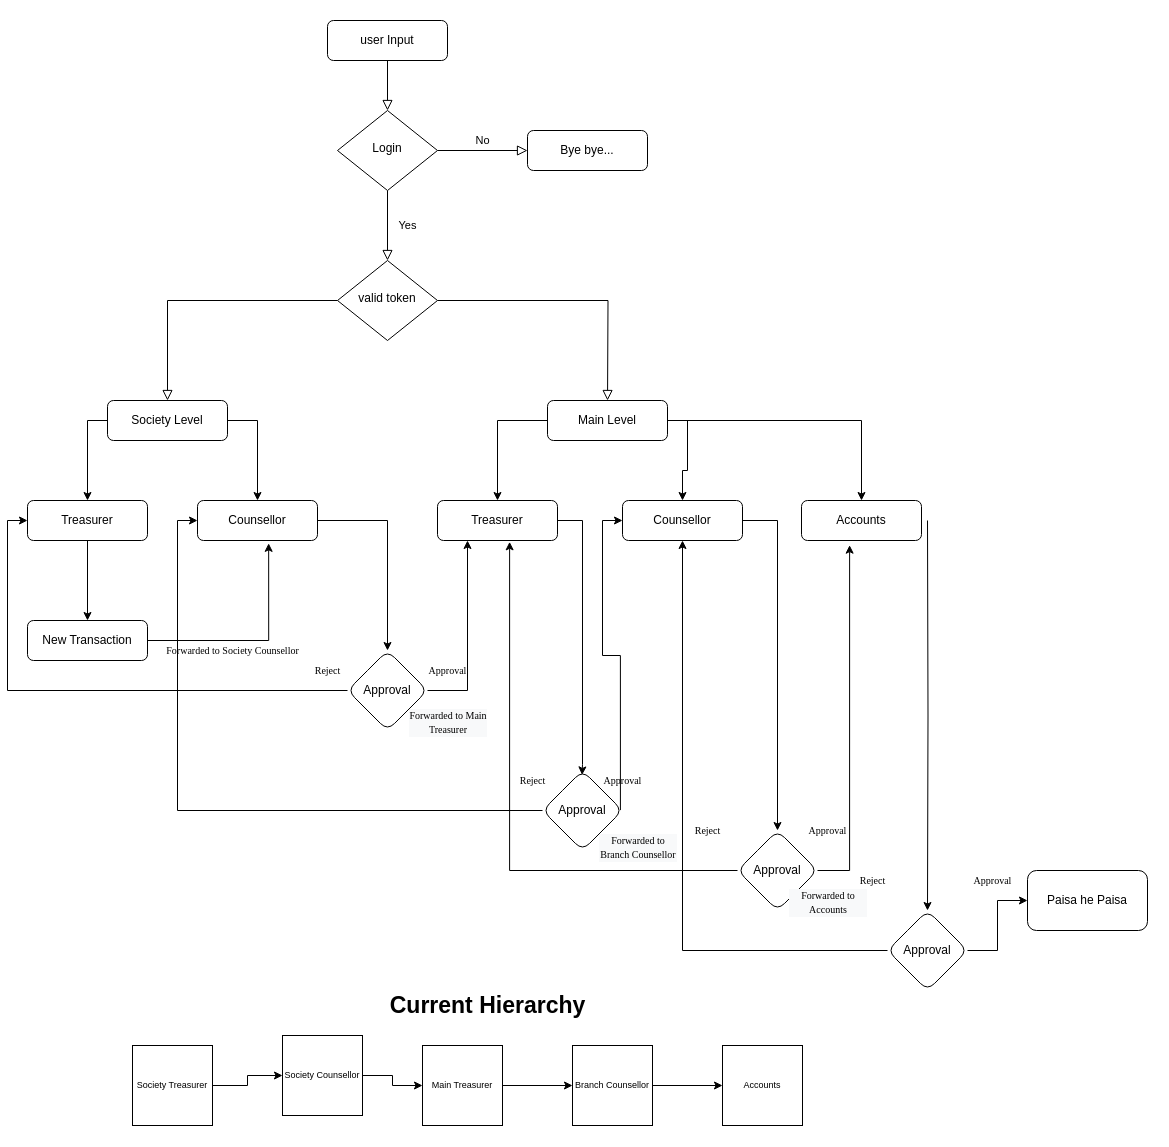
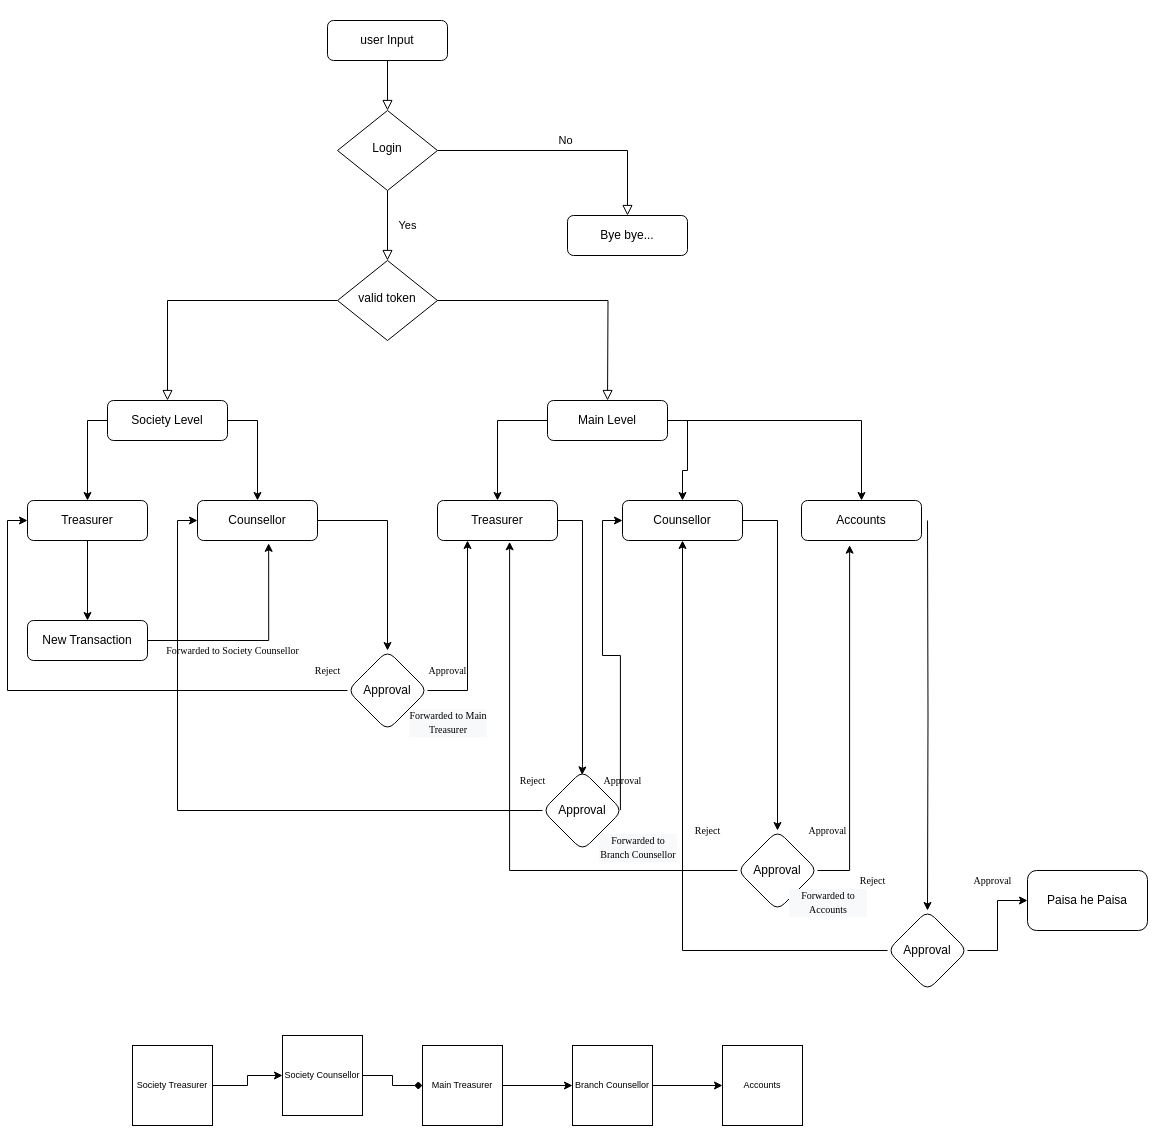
node "Bye bye...": moved (588, 151) -> (628, 236)
node "Current Hierarchy": removed
edge "Society Counsellor" -> "Main Treasurer": arrowhead classic -> diamond
